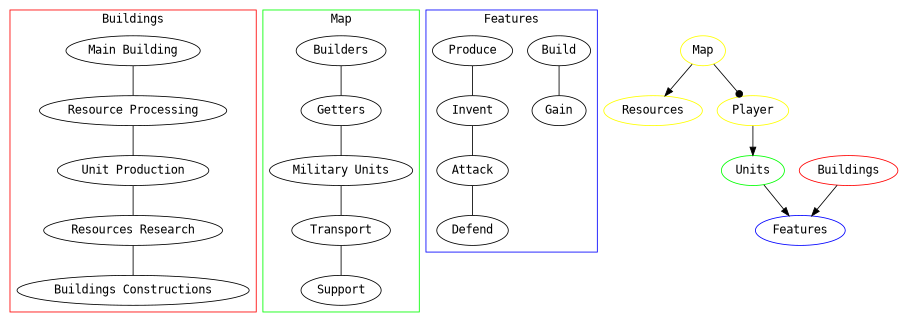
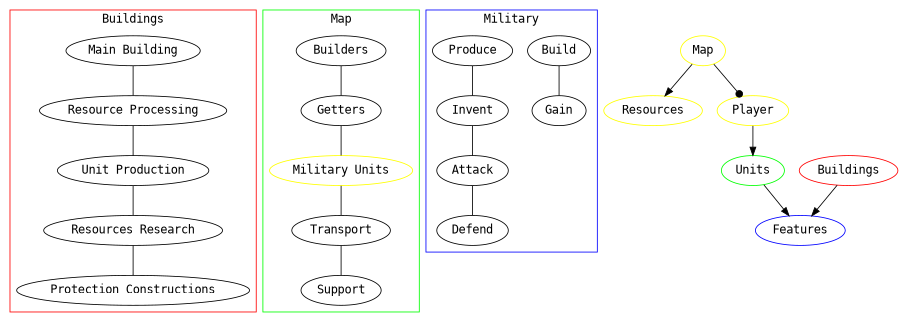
cluster "Features": label "Features" -> "Military"
node "Military Units": color black -> yellow
node "Buildings Constructions": label "Buildings Constructions" -> "Protection Constructions"
